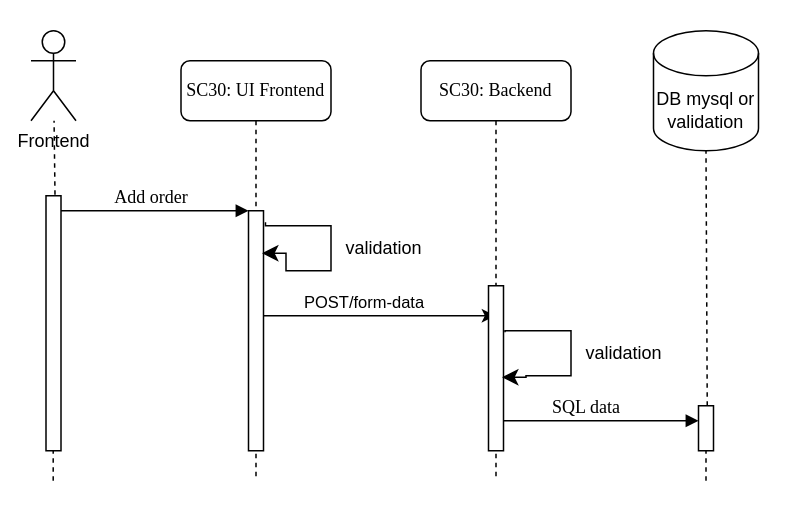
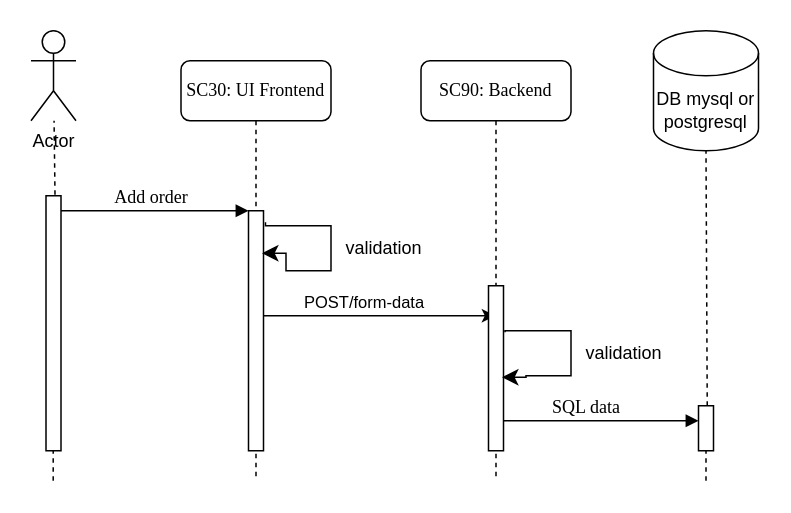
node "SC30: Backend": label "SC30: Backend" -> "SC90: Backend"
node "DB mysql or validation": label "DB mysql or validation" -> "DB mysql or postgresql"
node "Frontend": label "Frontend" -> "Actor"
